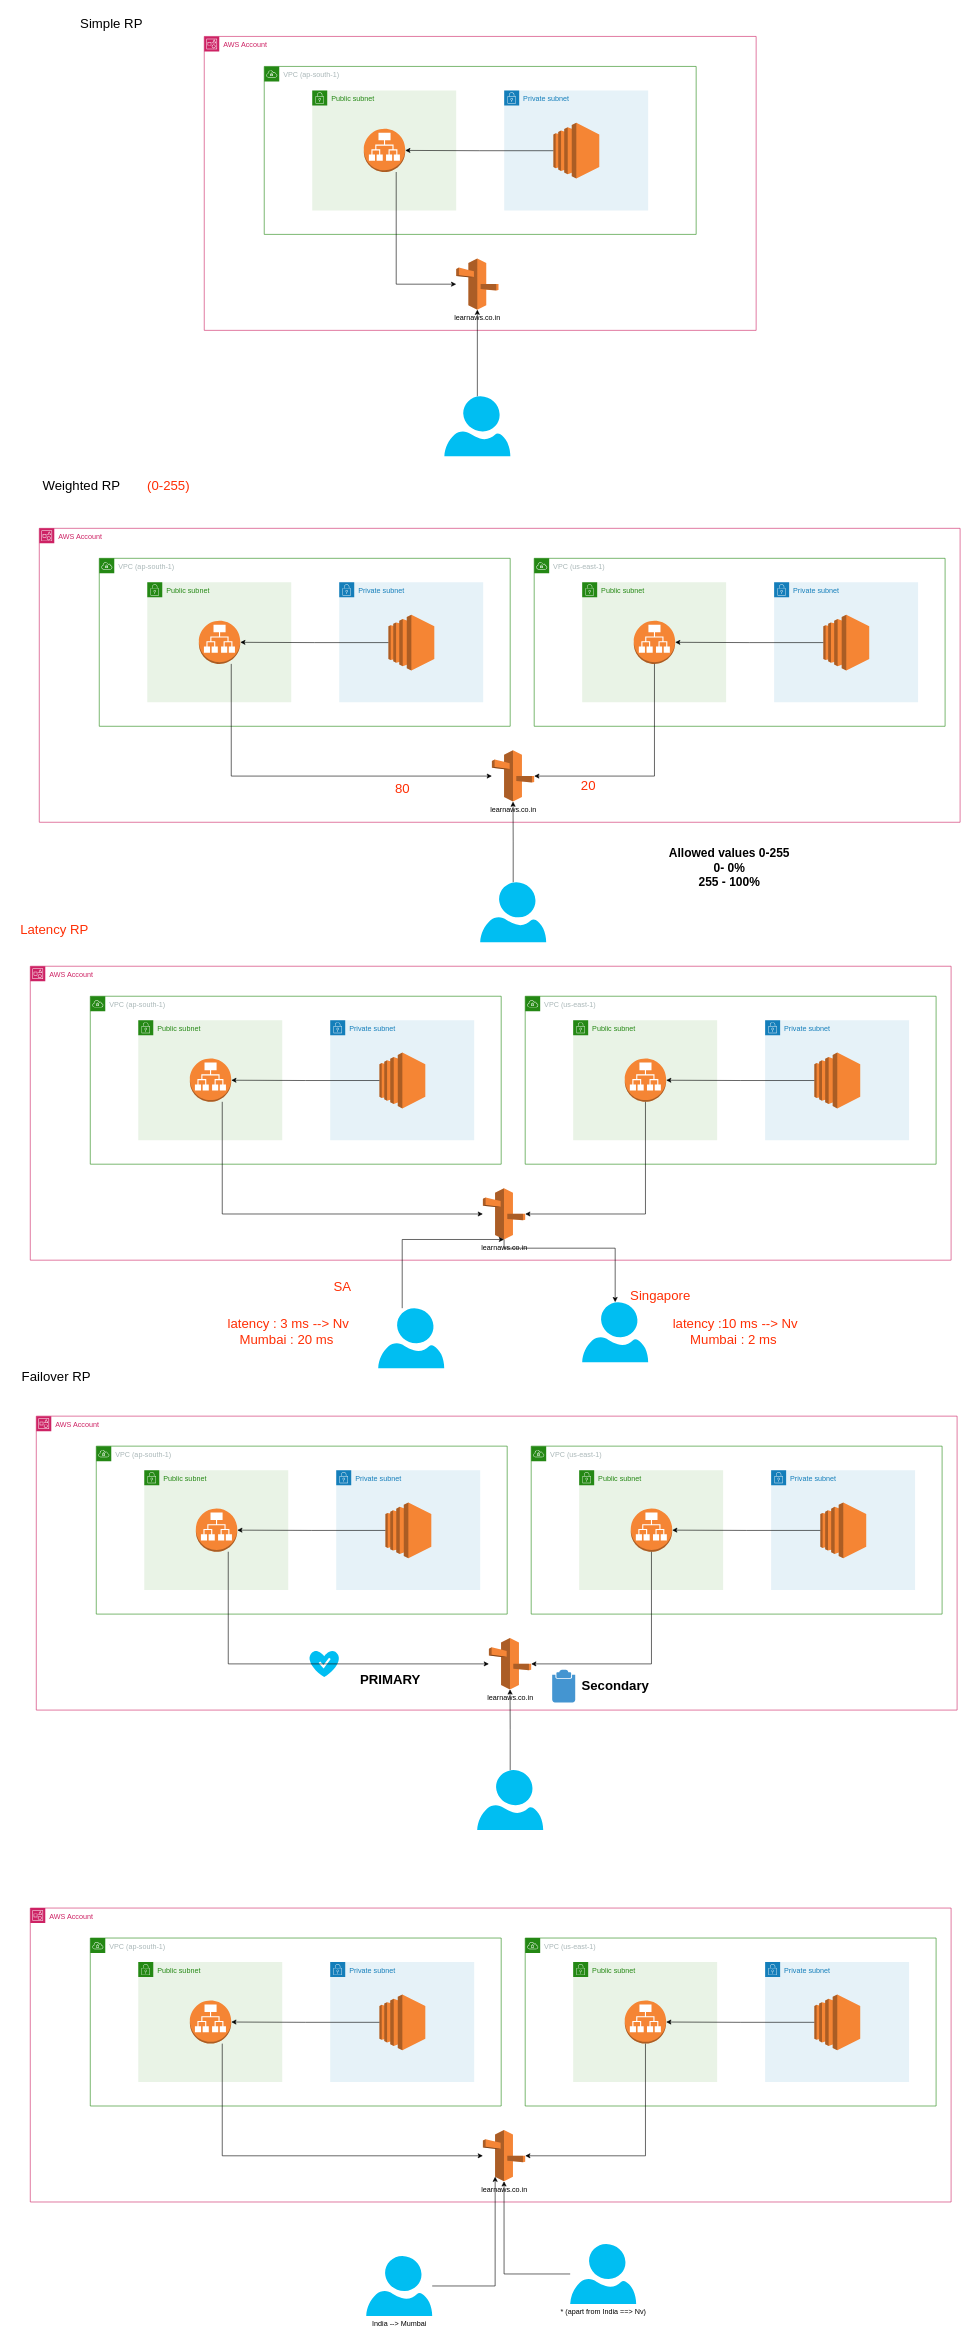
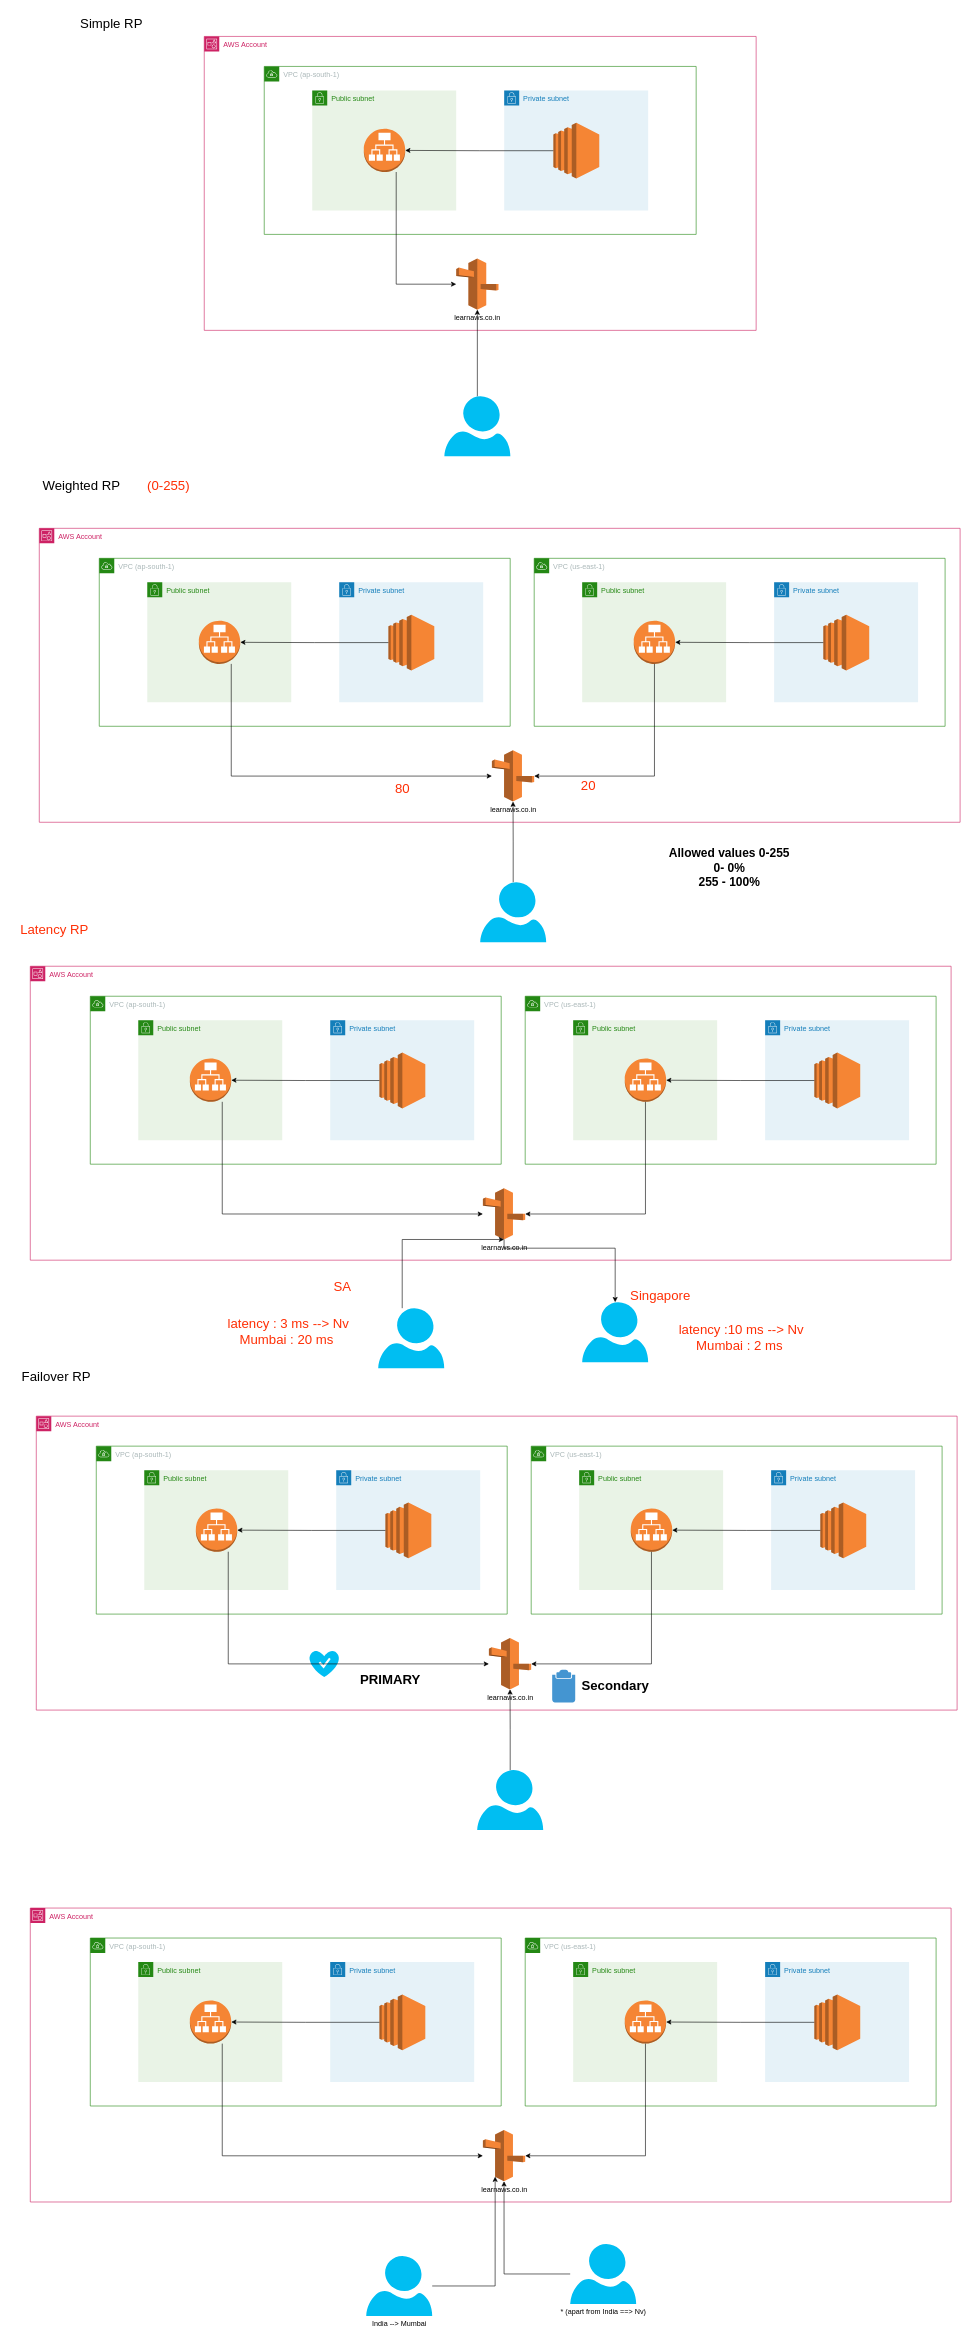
node "latency :10 ms --> Nv Mumbai : 2 ms": moved (735, 1332) -> (741, 1338)
